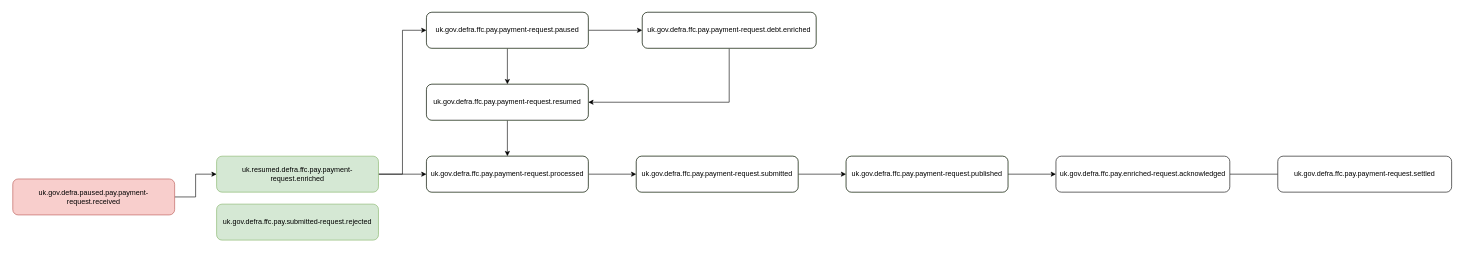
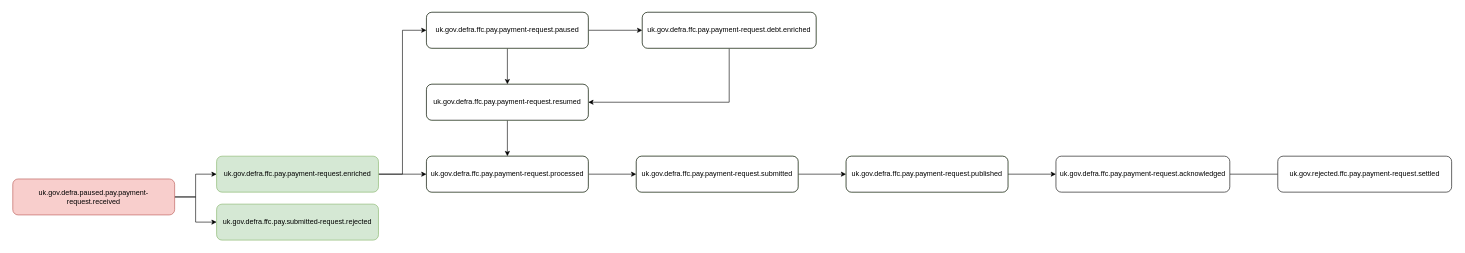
node "uk.resumed.defra.ffc.pay.payment-request.enriched": label "uk.resumed.defra.ffc.pay.payment-request.enriched" -> "uk.gov.defra.ffc.pay.payment-request.enriched"
node "uk.gov.defra.ffc.pay.enriched-request.acknowledged": label "uk.gov.defra.ffc.pay.enriched-request.acknowledged" -> "uk.gov.defra.ffc.pay.payment-request.acknowledged"
node "uk.gov.defra.ffc.pay.payment-request.settled": label "uk.gov.defra.ffc.pay.payment-request.settled" -> "uk.gov.rejected.ffc.pay.payment-request.settled"
edge "uk.gov.defra.paused.pay.payment-request.received" -> "uk.gov.defra.ffc.pay.submitted-request.rejected": added
